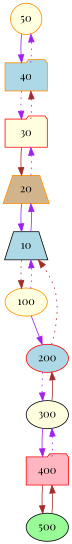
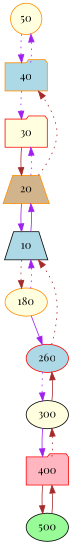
edge "50" -> "40": style solid -> dotted
edge "30" -> "40": now "20" -> "40"
node "100": label "100" -> "180"
node "200": label "200" -> "260"
edge "400" -> "300": color purple -> brown
